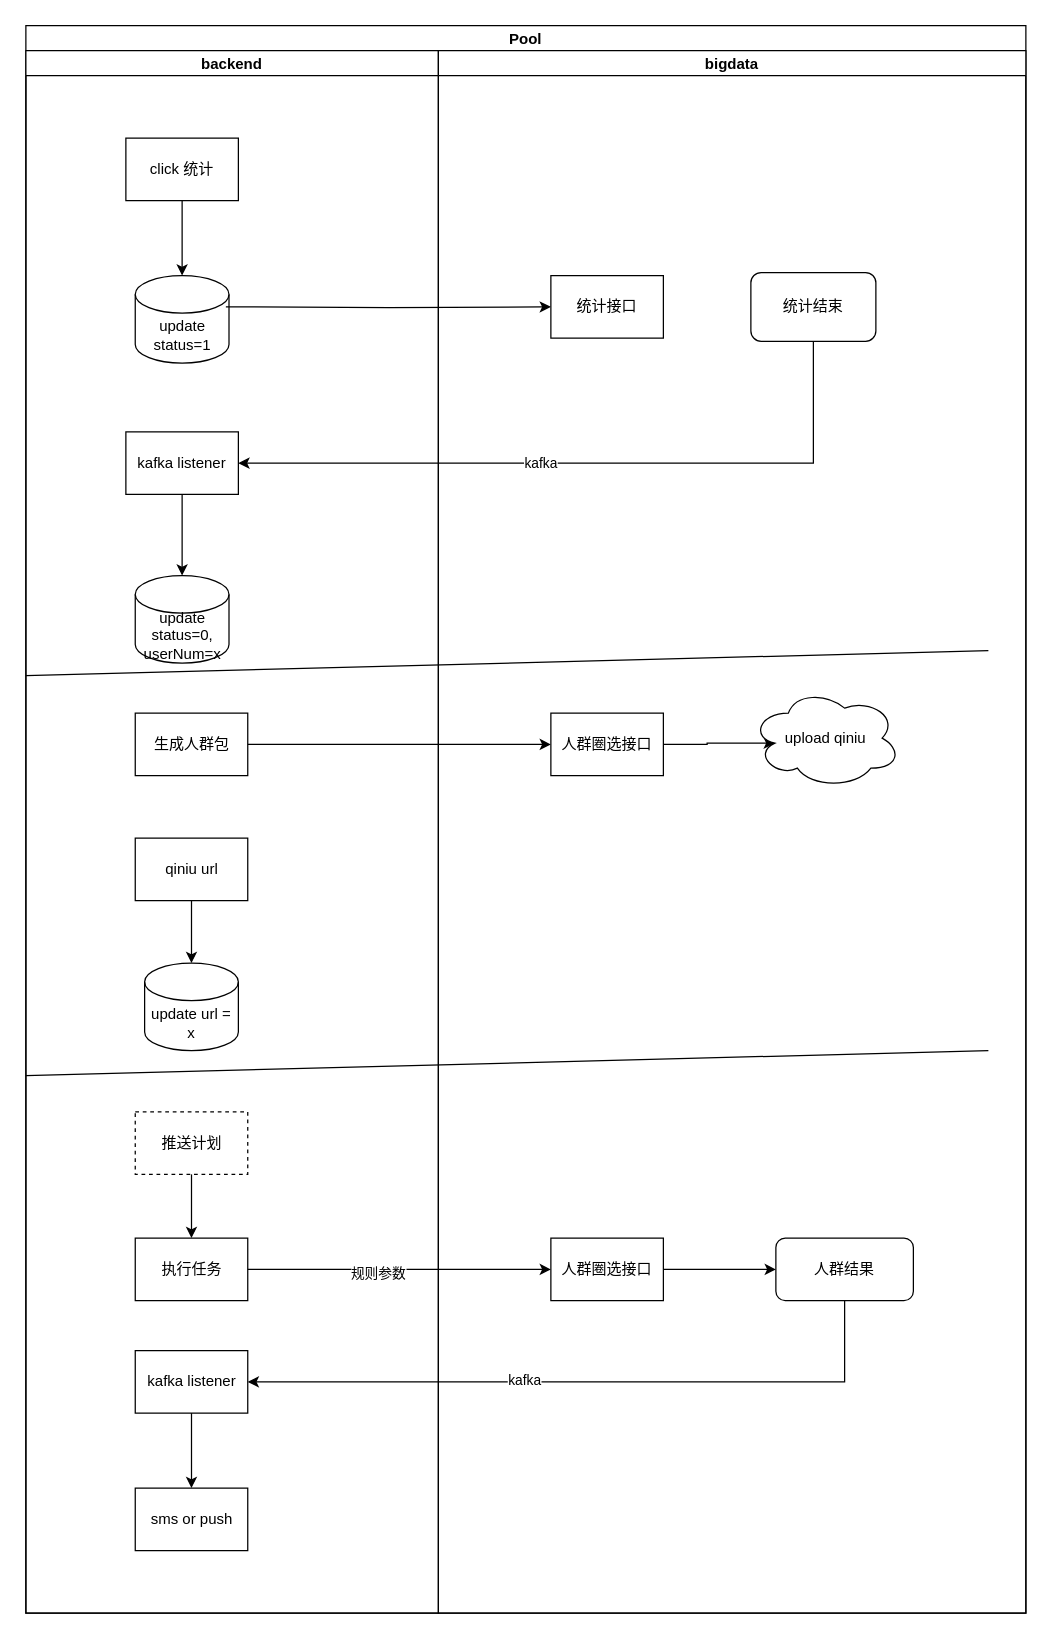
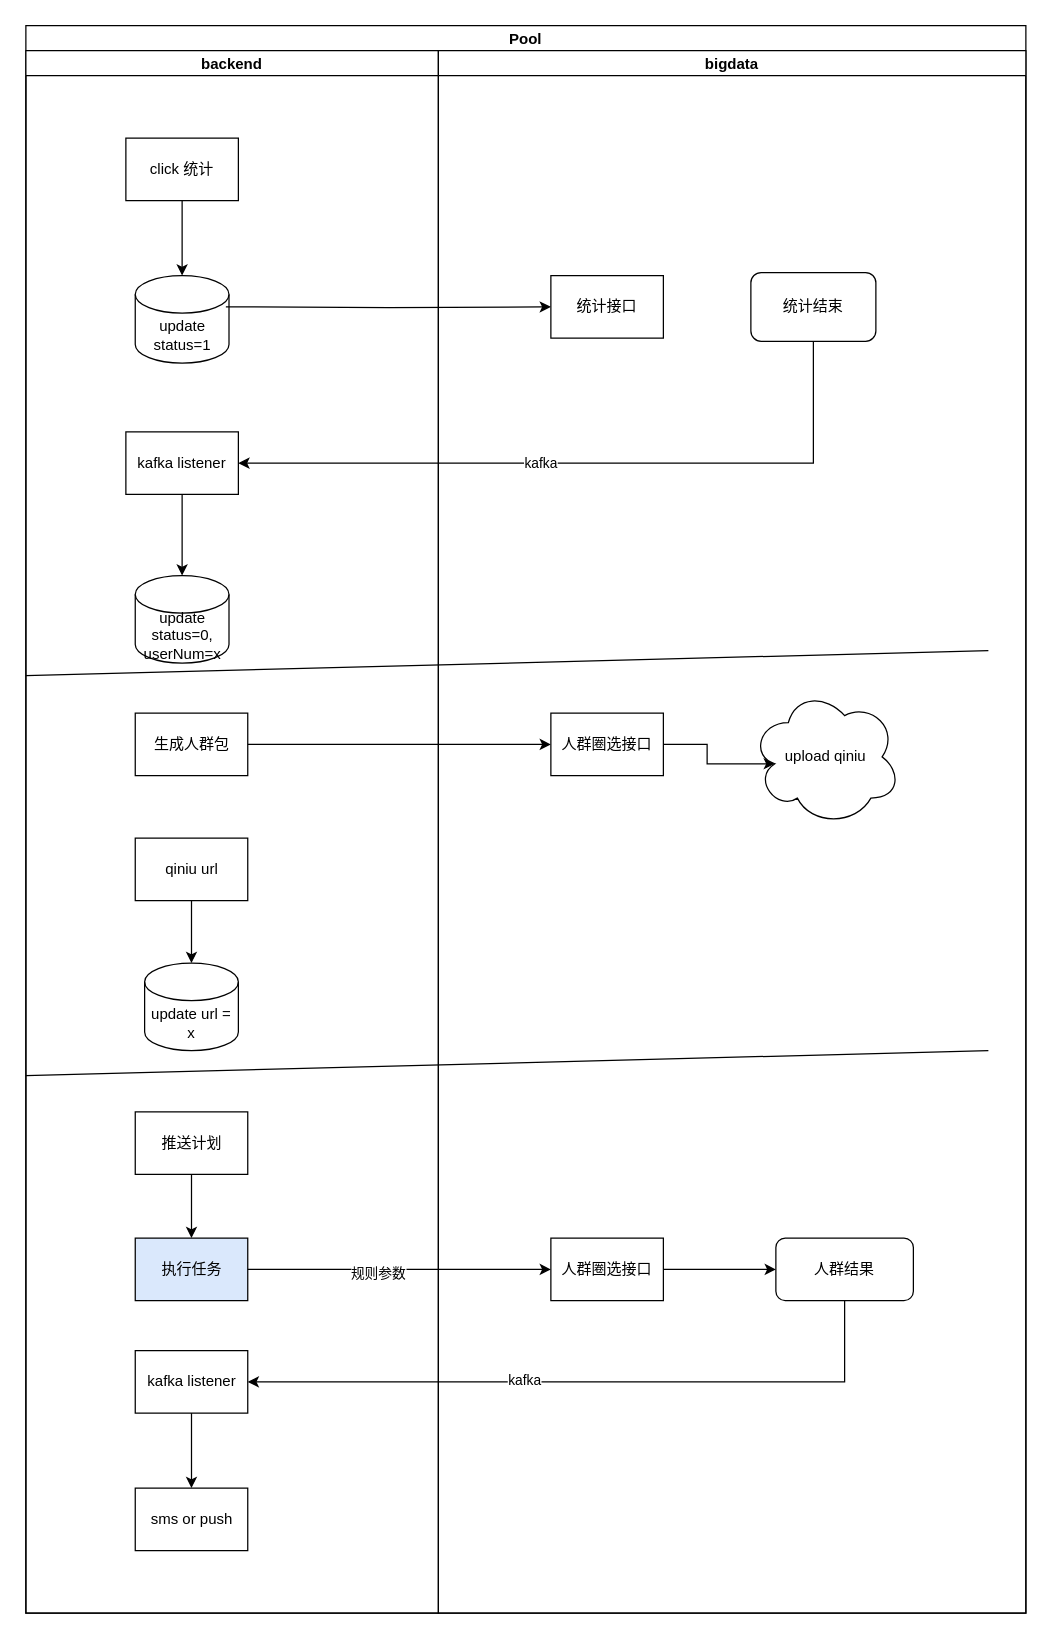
node "upload qiniu": size 150x100 -> 150x138
node "推送计划": style dashed -> solid
node "执行任务": fillcolor #ffffff -> #dae8fc
